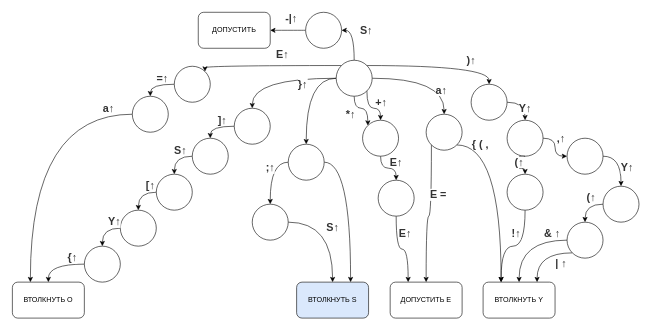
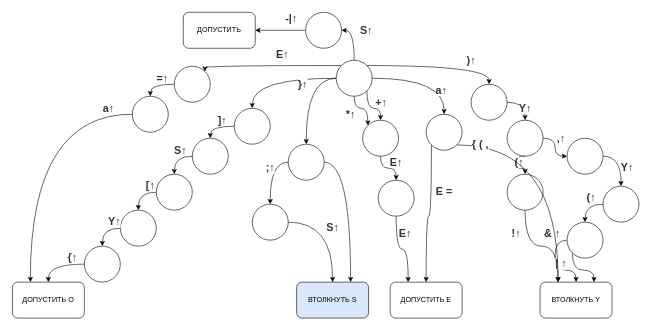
node "ДОПУСТИТЬ": moved (234, 30) -> (219, 30)
node "E =": moved (438, 195) -> (444, 192)
node "ВТОЛКНУТЬ O": label "ВТОЛКНУТЬ O" -> "ДОПУСТИТЬ O"
node "ВТОЛКНУТЬ Y": moved (519, 300) -> (576, 300)
